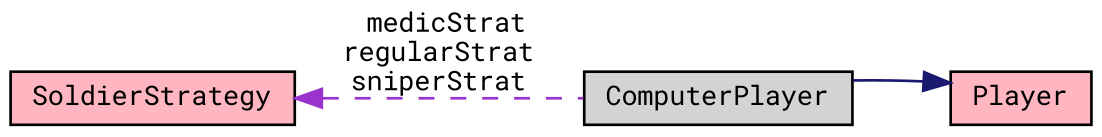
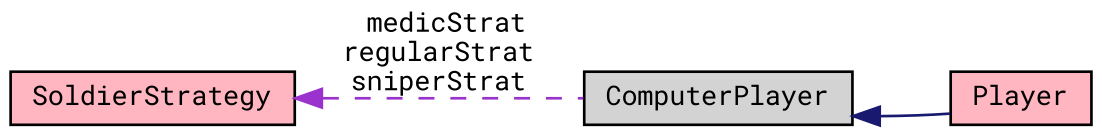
edge "ComputerPlayer" -> "Player": reversed
